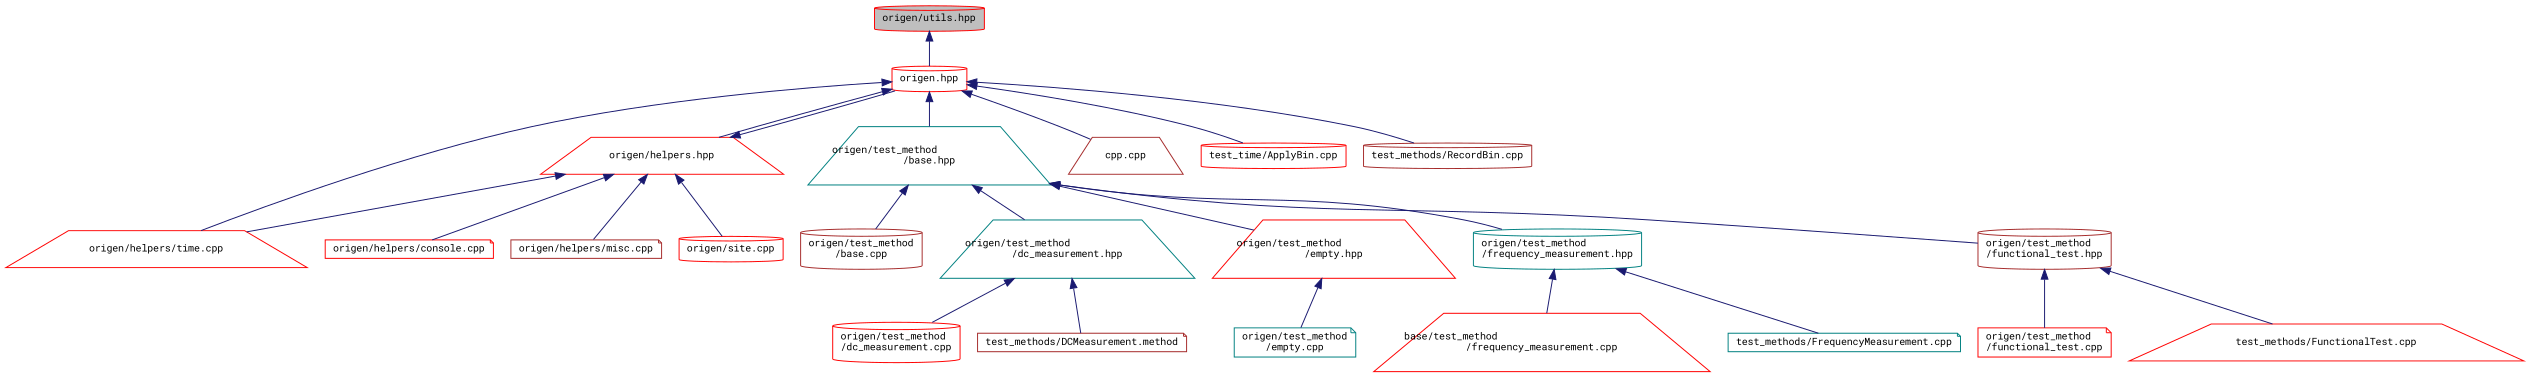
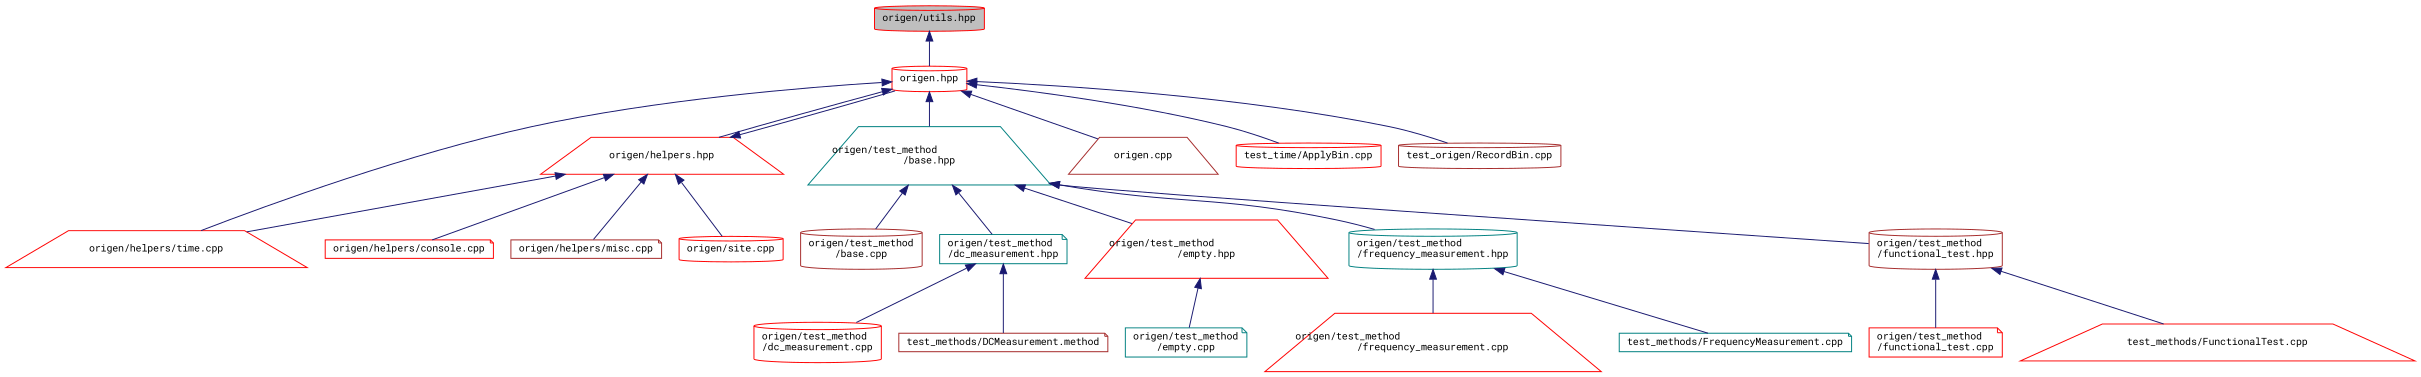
node "cpp.cpp": label "cpp.cpp" -> "origen.cpp"
node "test_methods/RecordBin.cpp": label "test_methods/RecordBin.cpp" -> "test_origen/RecordBin.cpp"
node "origen/test_method /dc_measurement.hpp": shape trapezium -> note
node "base/test_method /frequency_measurement.cpp": label "base/test_method /frequency_measurement.cpp" -> "origen/test_method /frequency_measurement.cpp"
